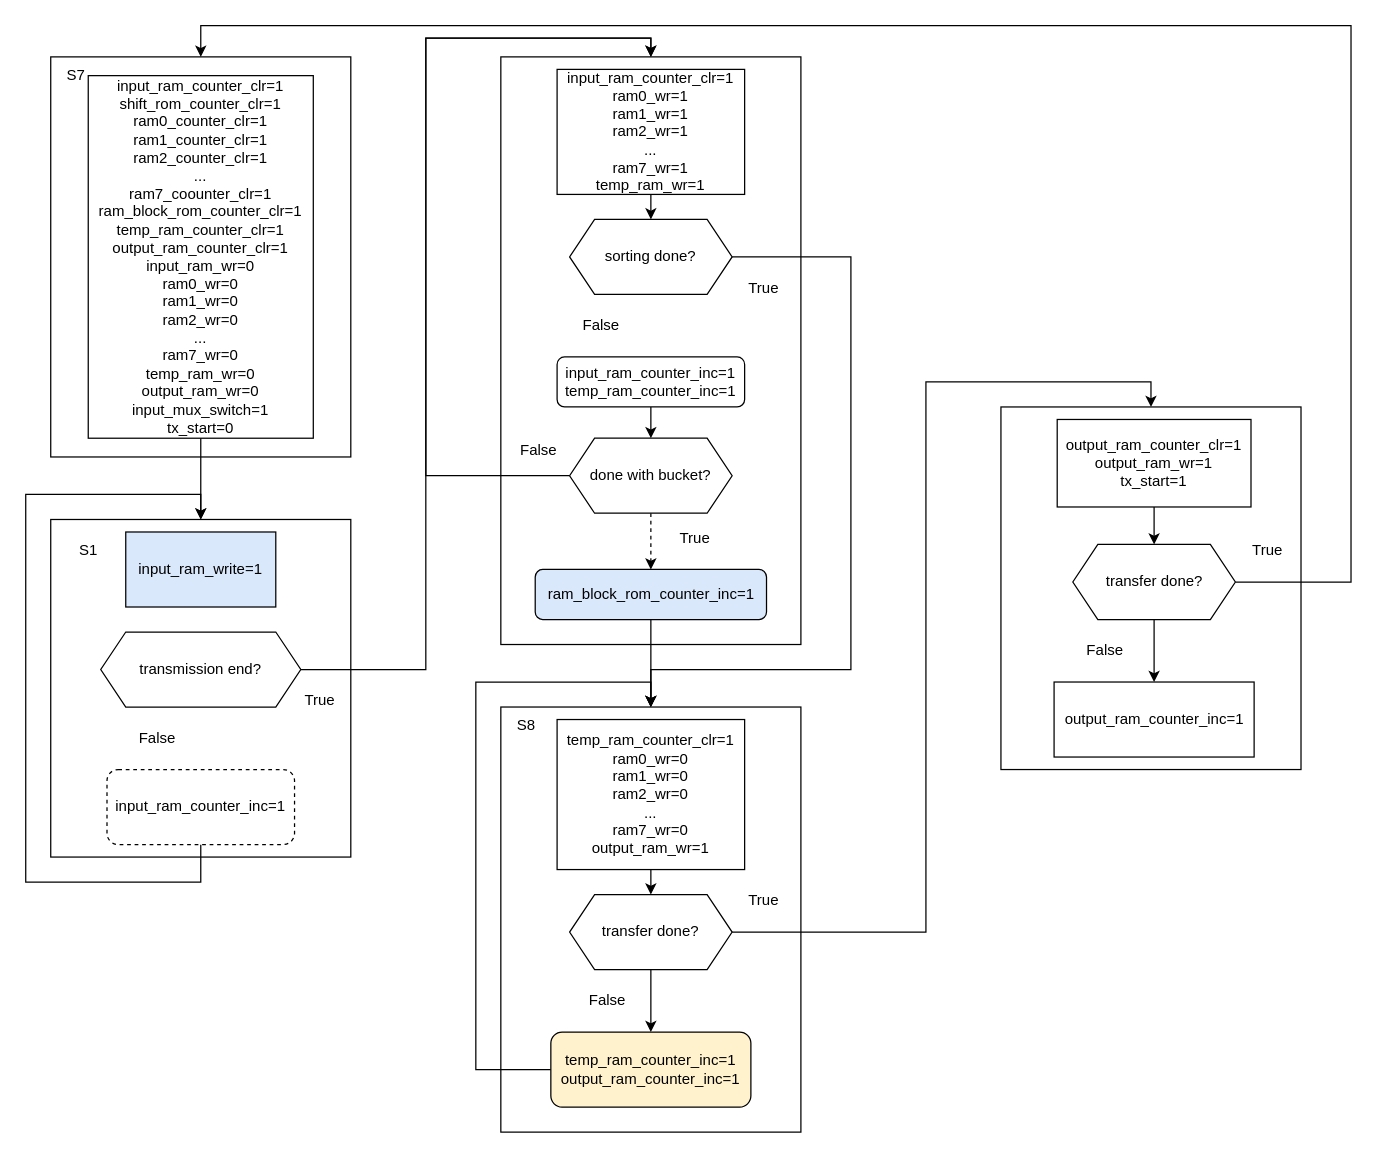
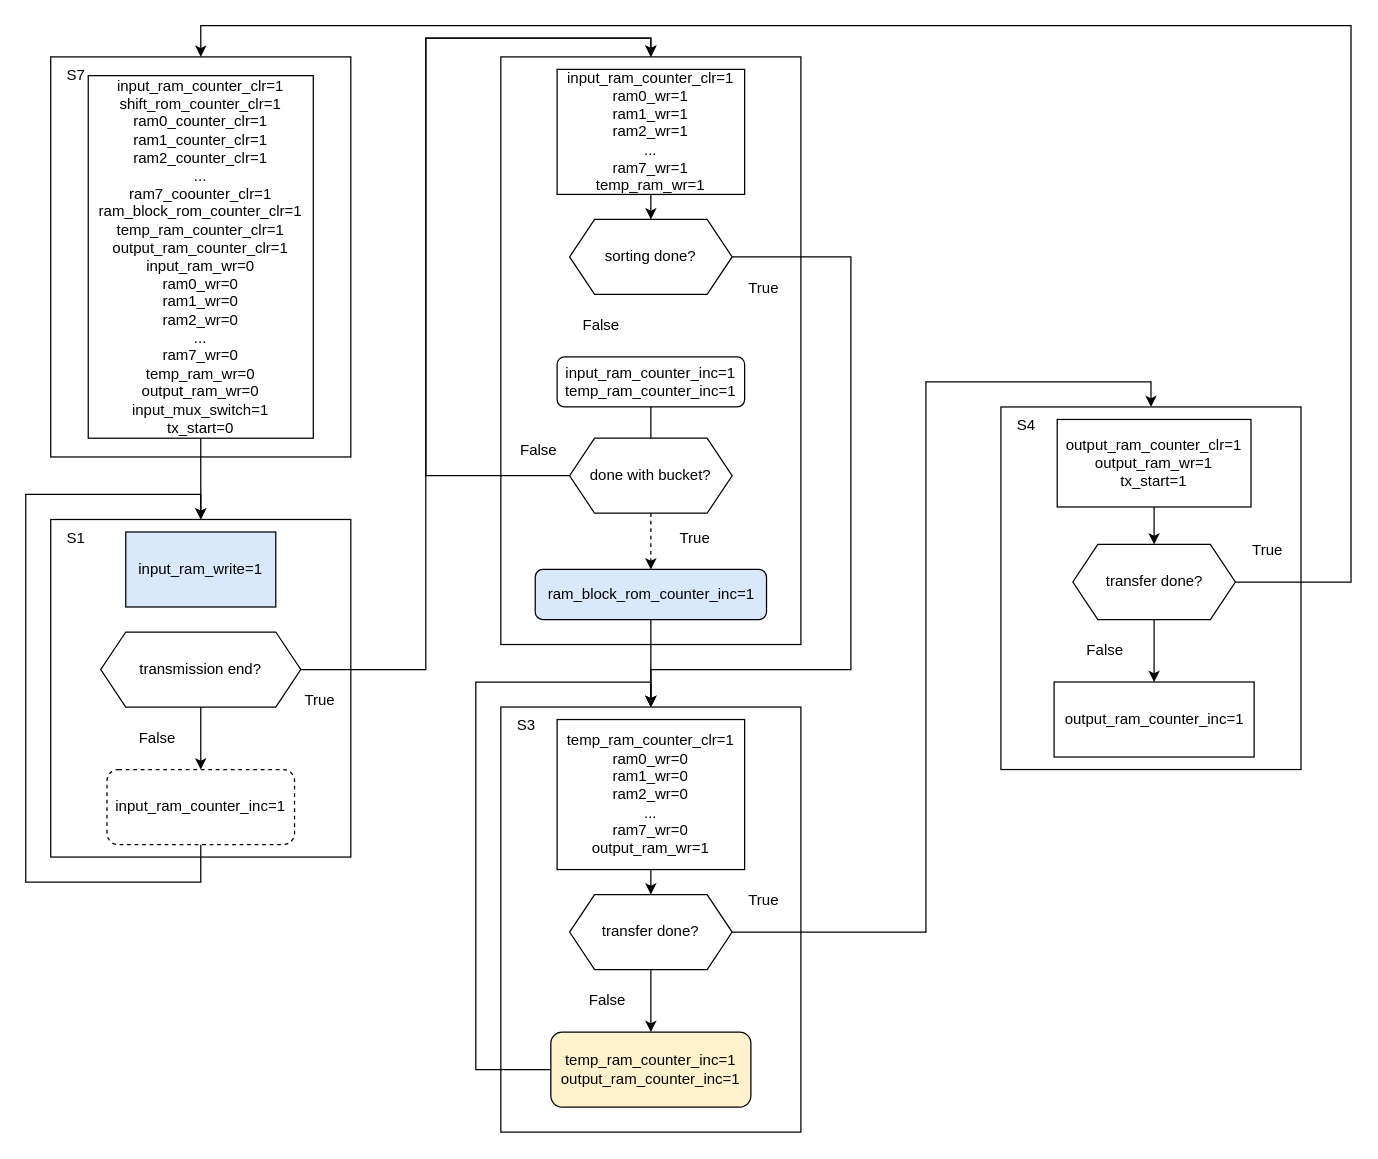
node "S4": added
edge "input_ram_counter_inc=1 temp_ram_counter_inc=1" -> "done with bucket?": arrowhead classic -> none
node "S1": moved (88, 551) -> (76, 538)
node "S8": label "S8" -> "S3"
edge "transmission end?" -> "input_ram_counter_inc=1": added
